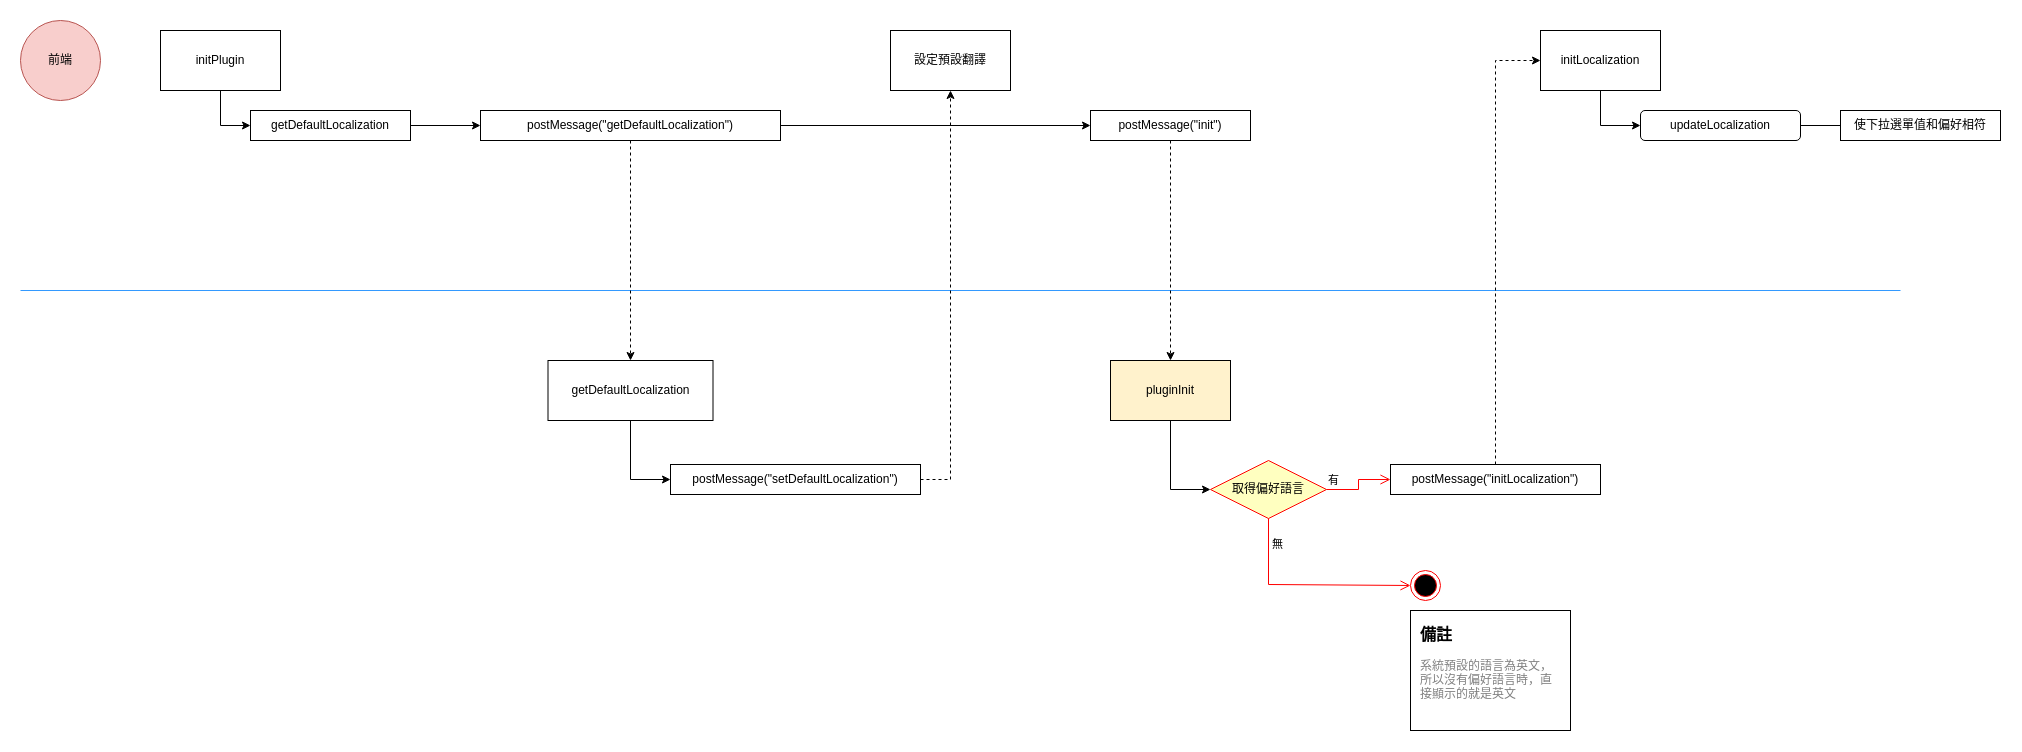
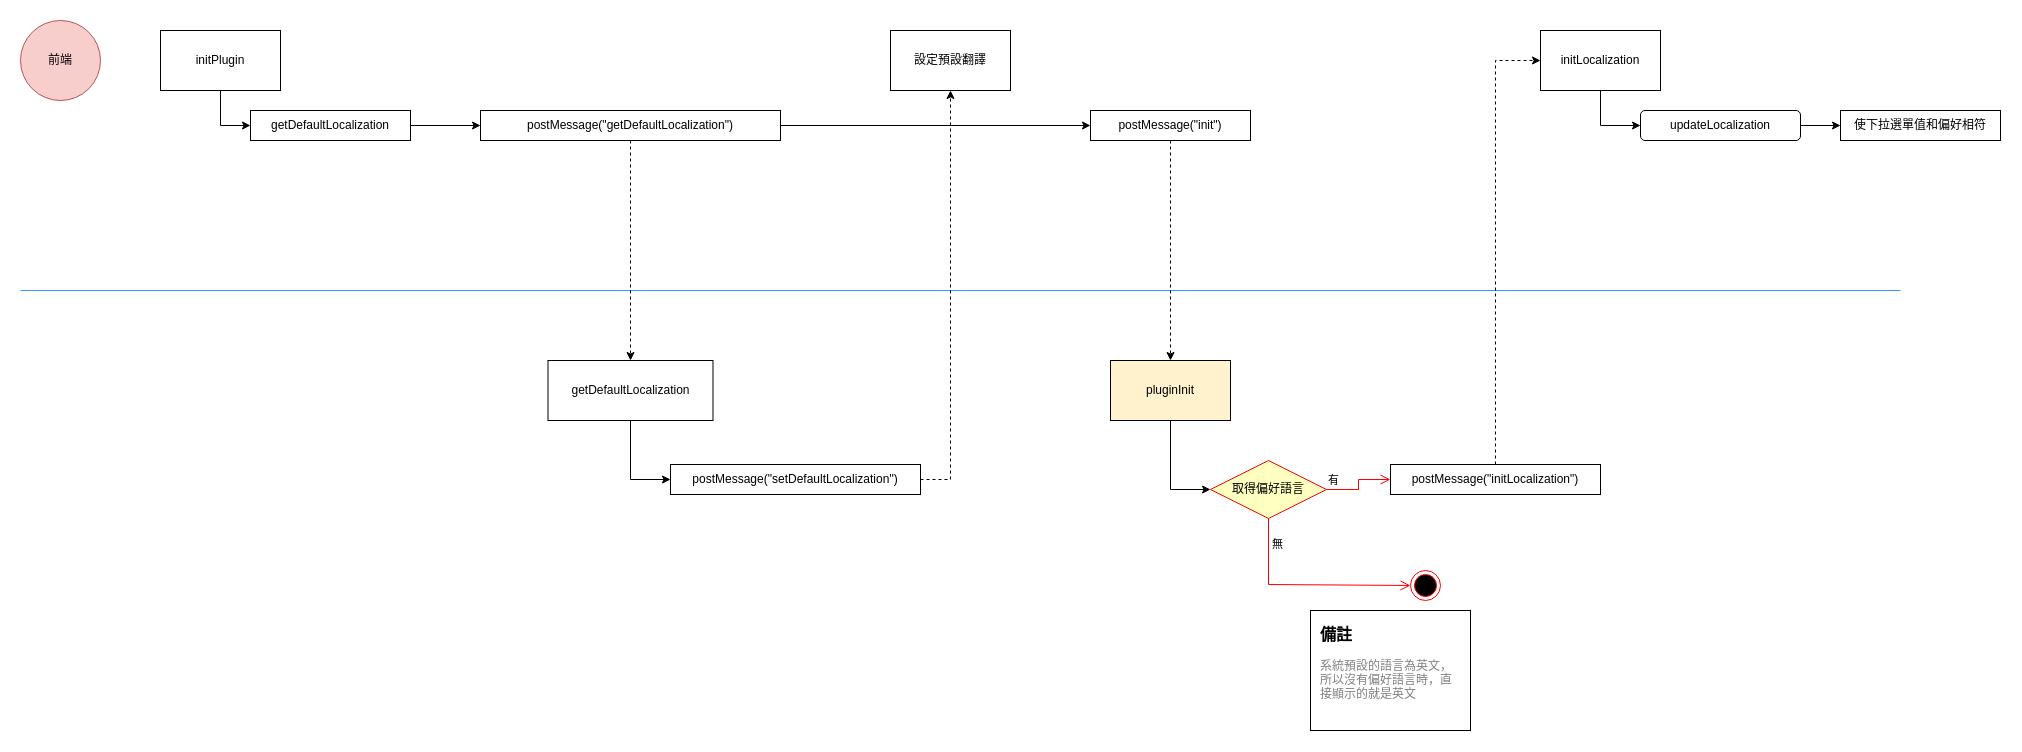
edge "updateLocalization" -- "使下拉選單值和偏好相符": arrowhead none -> classic
node "備註 系統預設的語言為英文，所以沒有偏好語言時，直接顯示的就是英文": moved (1491, 671) -> (1391, 671)
